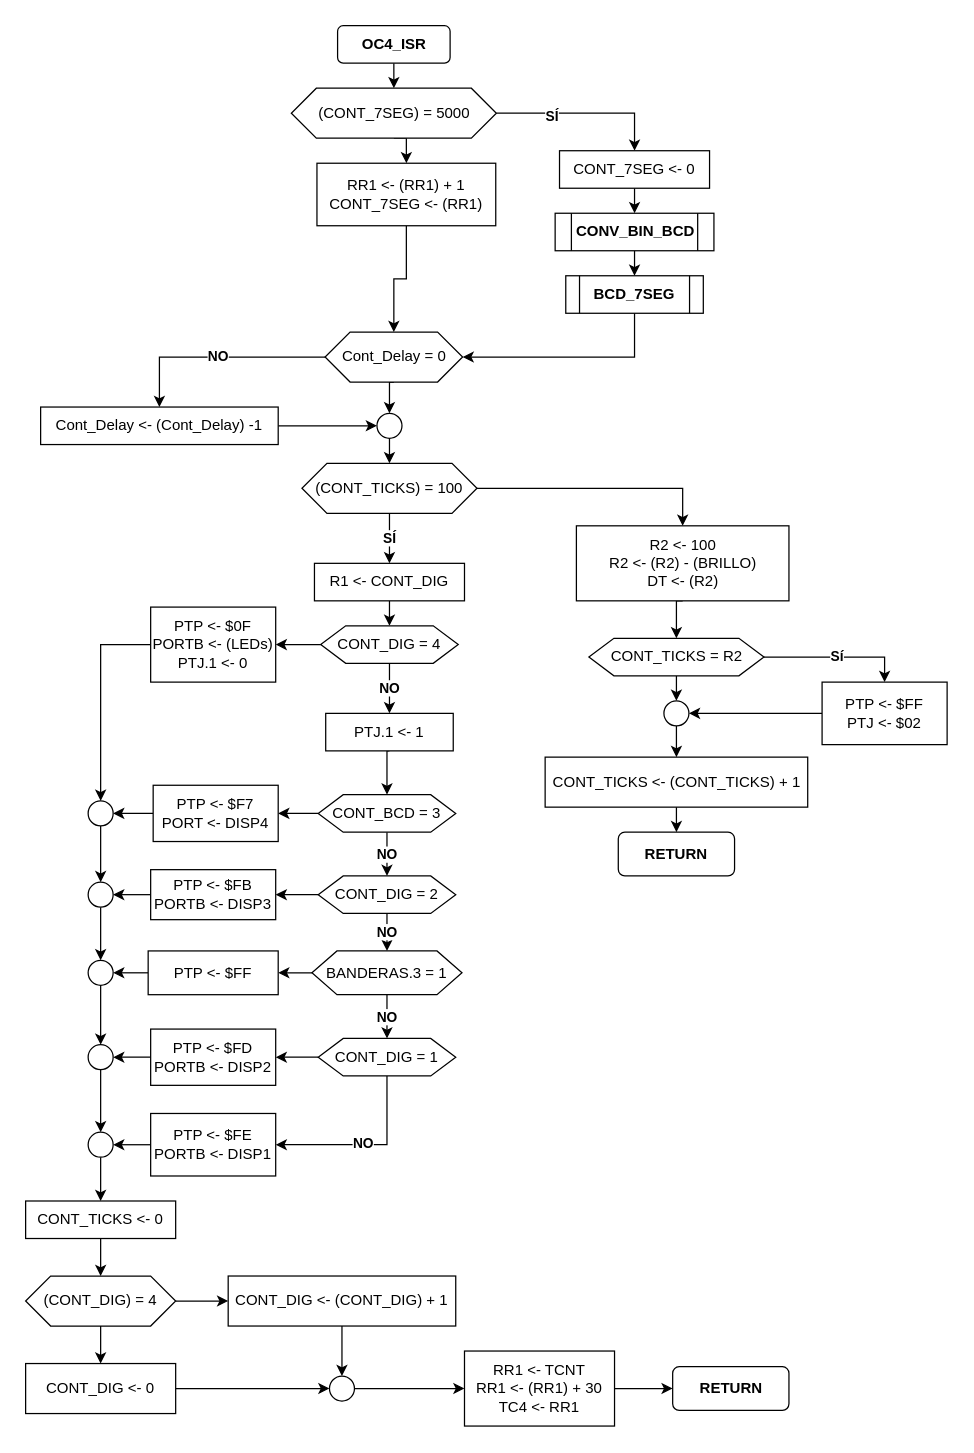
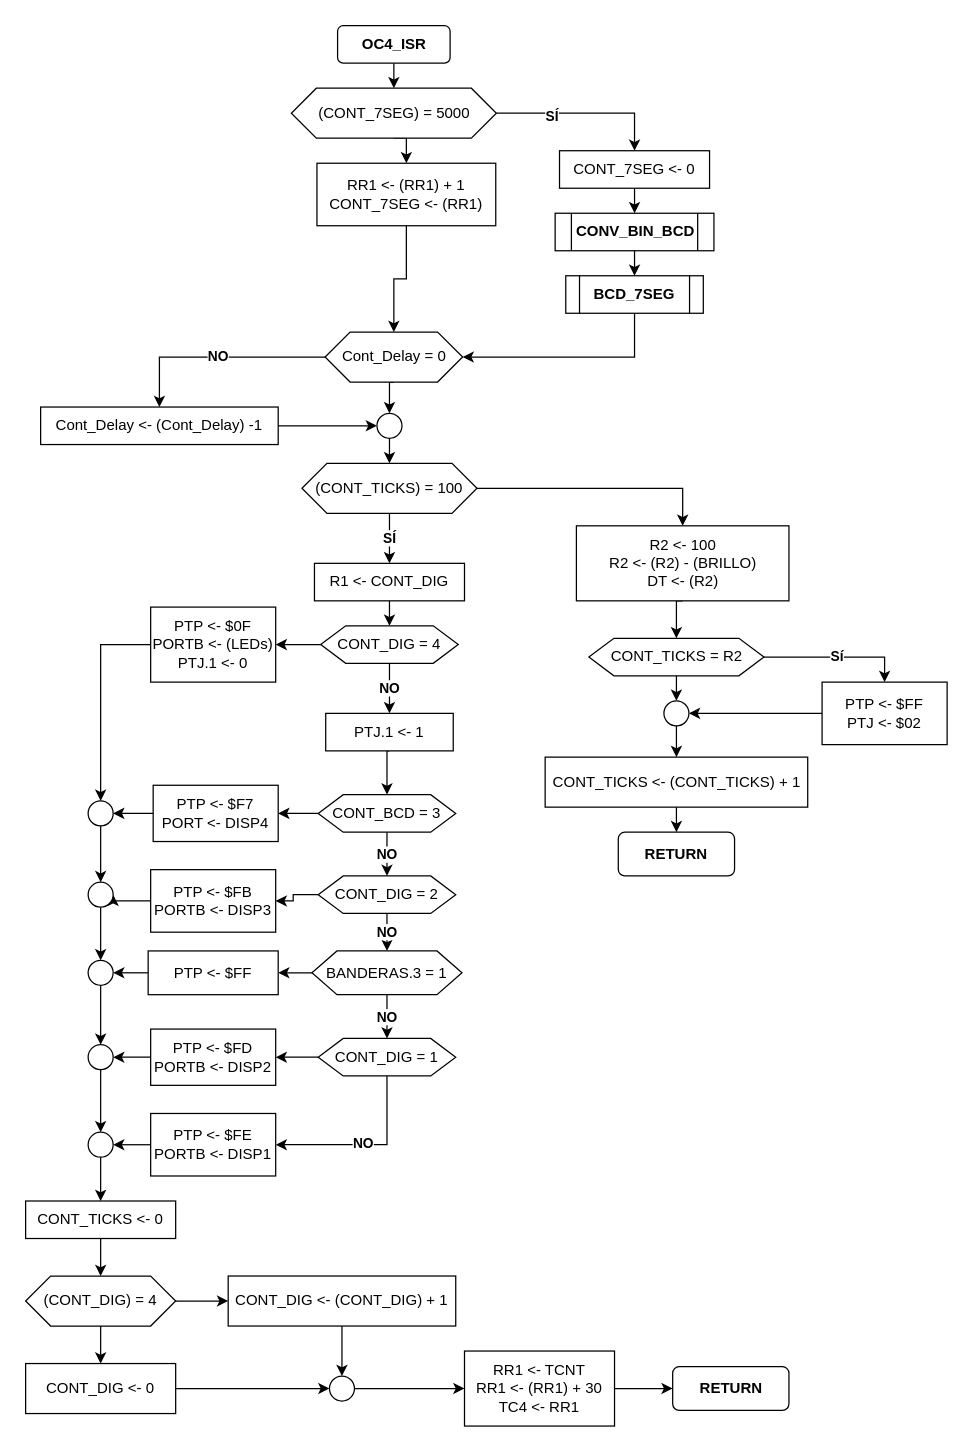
node "PTP <- $FB PORTB <- DISP3": size 125x50 -> 125x63
